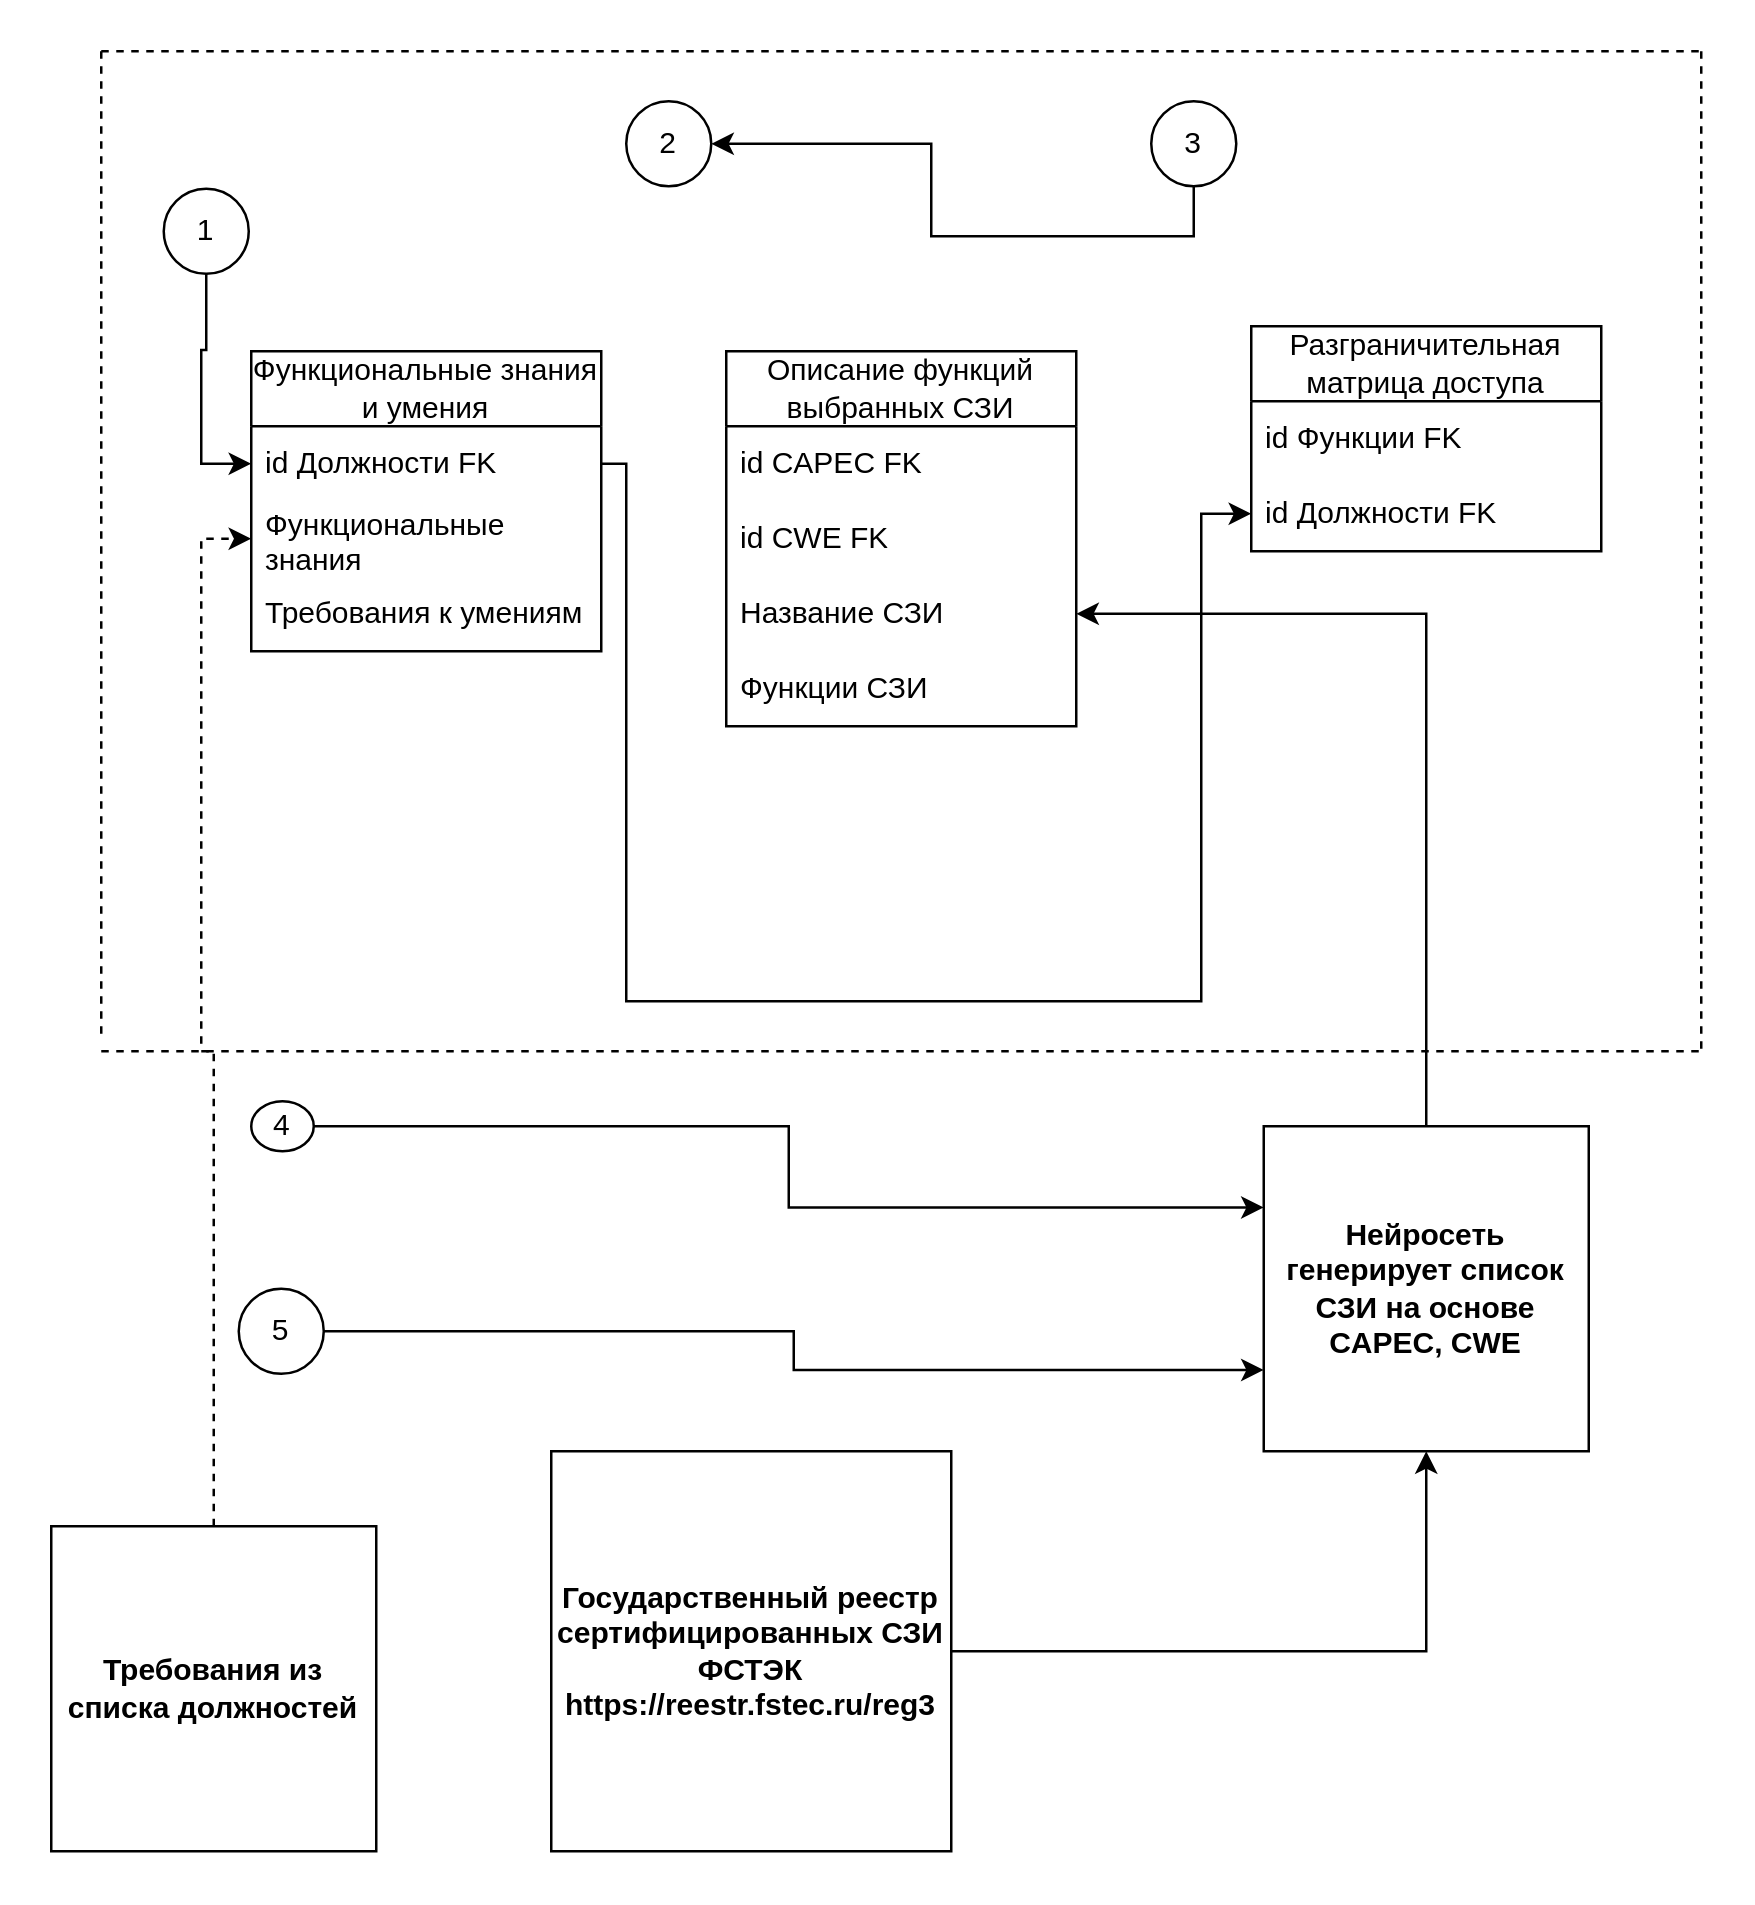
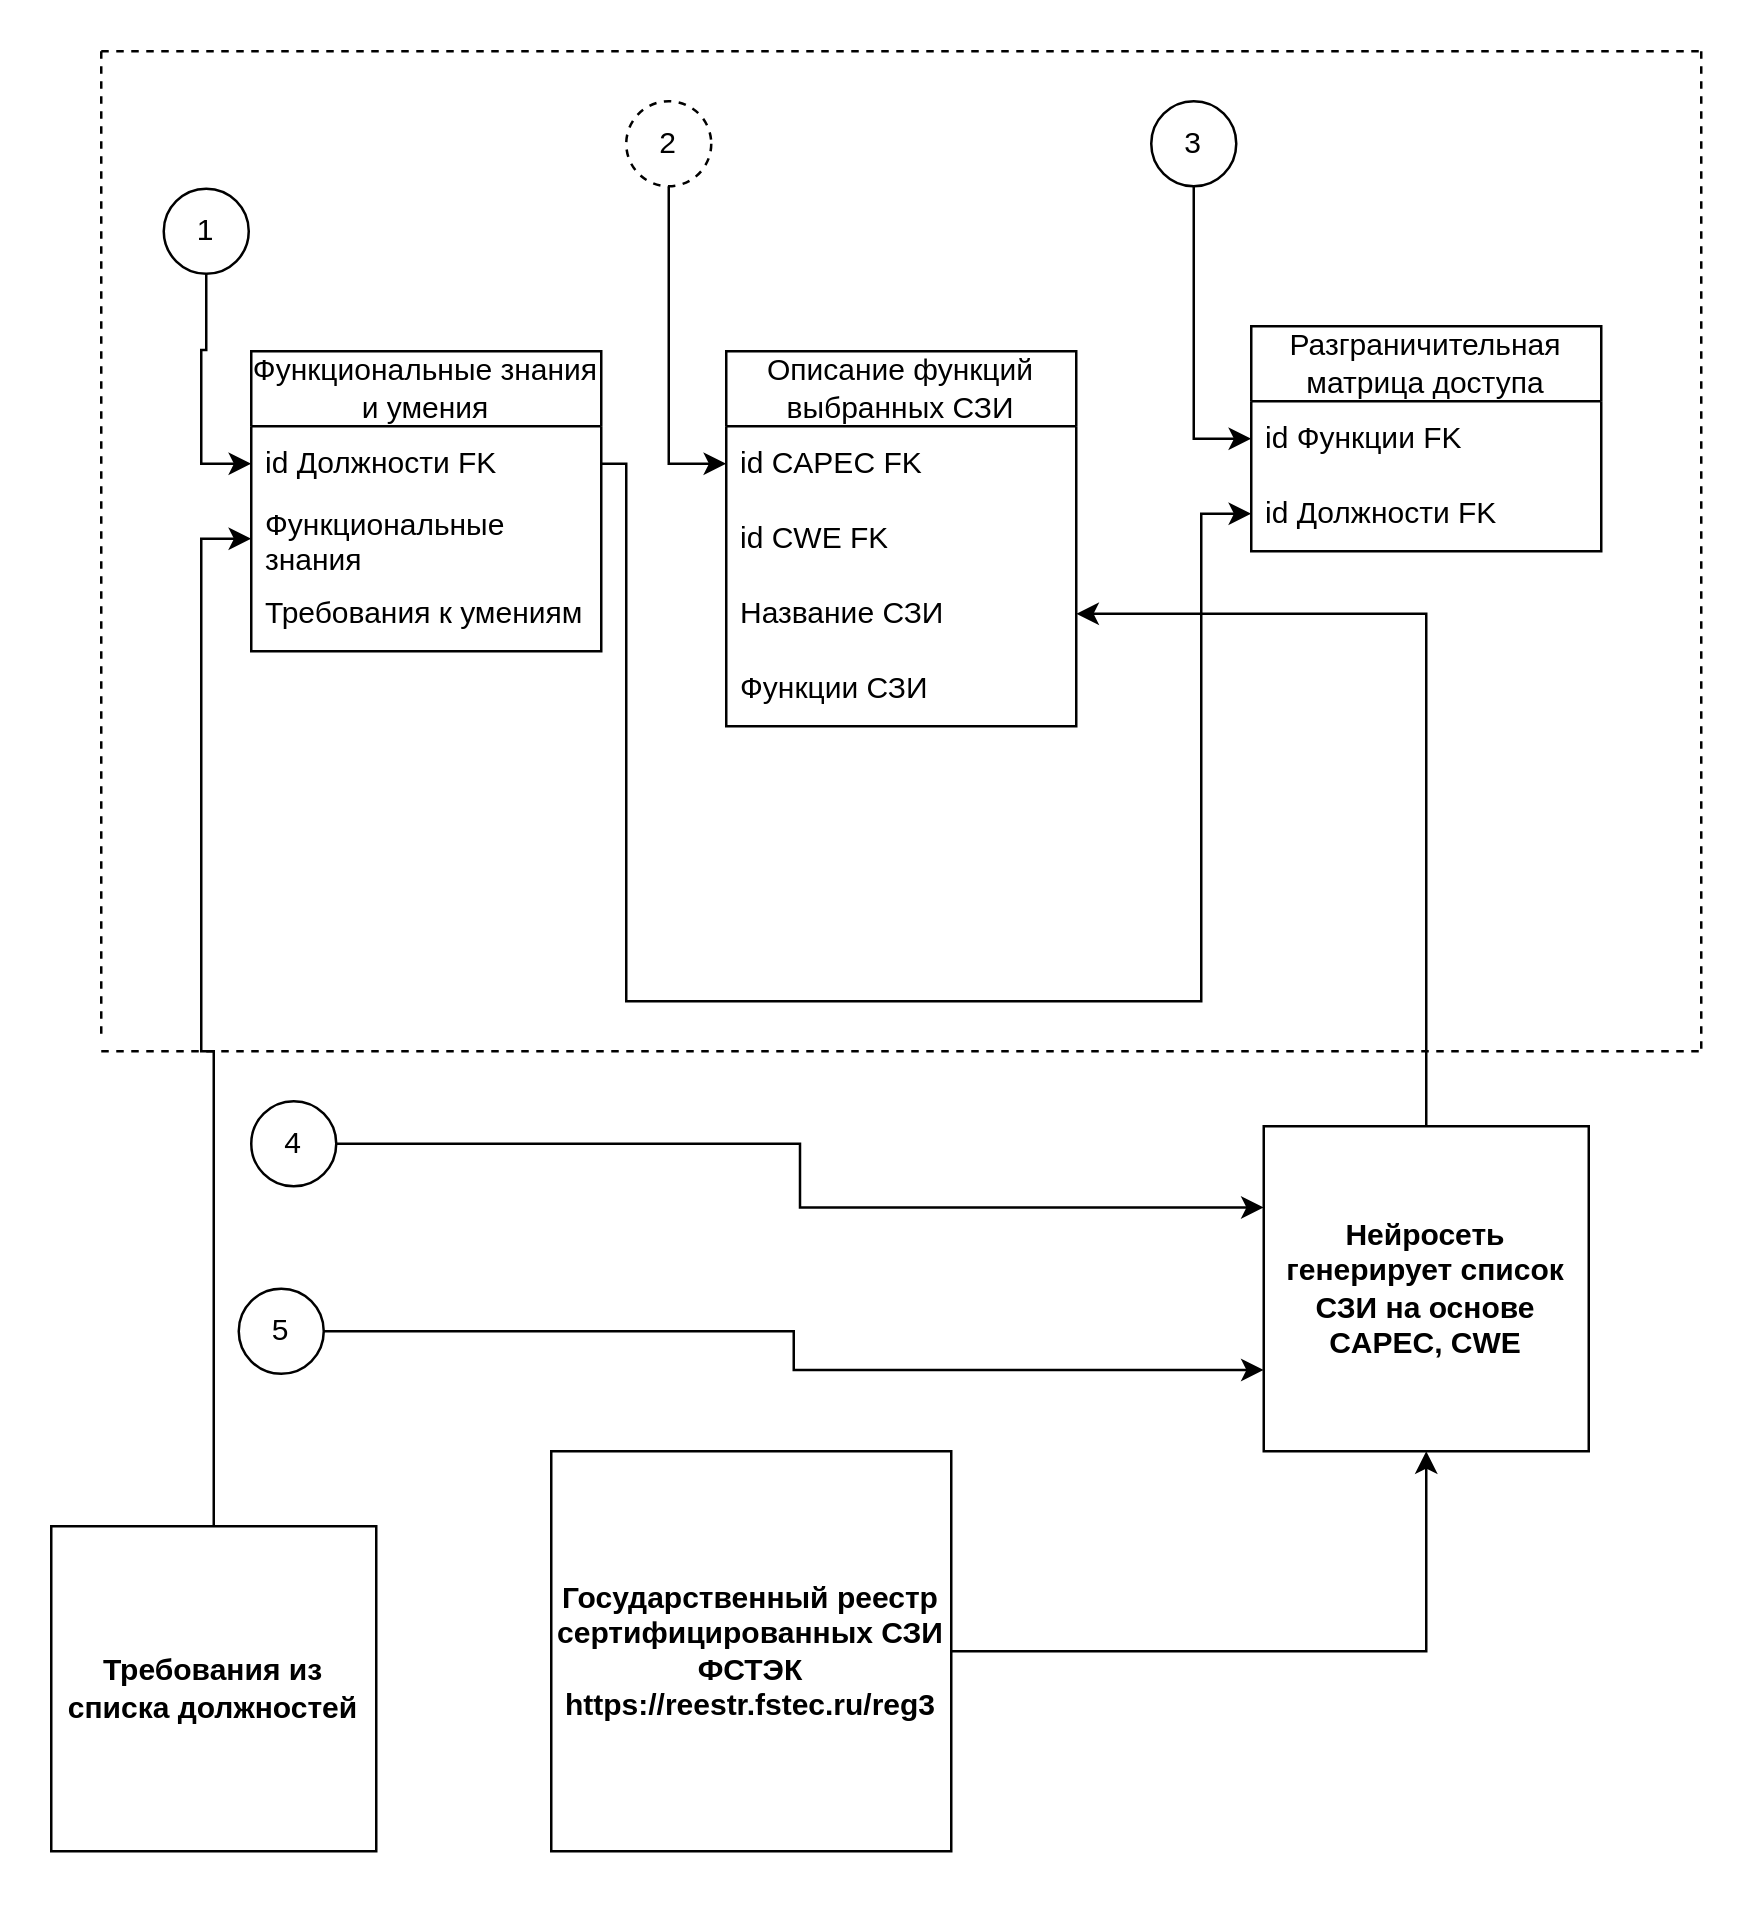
node "2": style solid -> dashed
edge "3" -> "2": now "3" -> "id Функции FK"
edge "2" -> "id CAPEC FK": added
edge "Требования из списка должностей" -> "Функциональные знания": style dashed -> solid
node "4": size 63x50 -> 85x85
